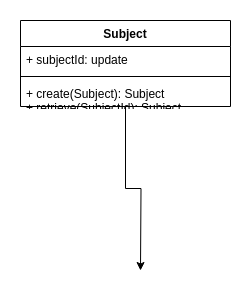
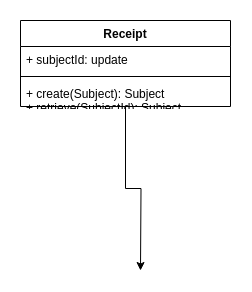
node "Subject": label "Subject" -> "Receipt"
